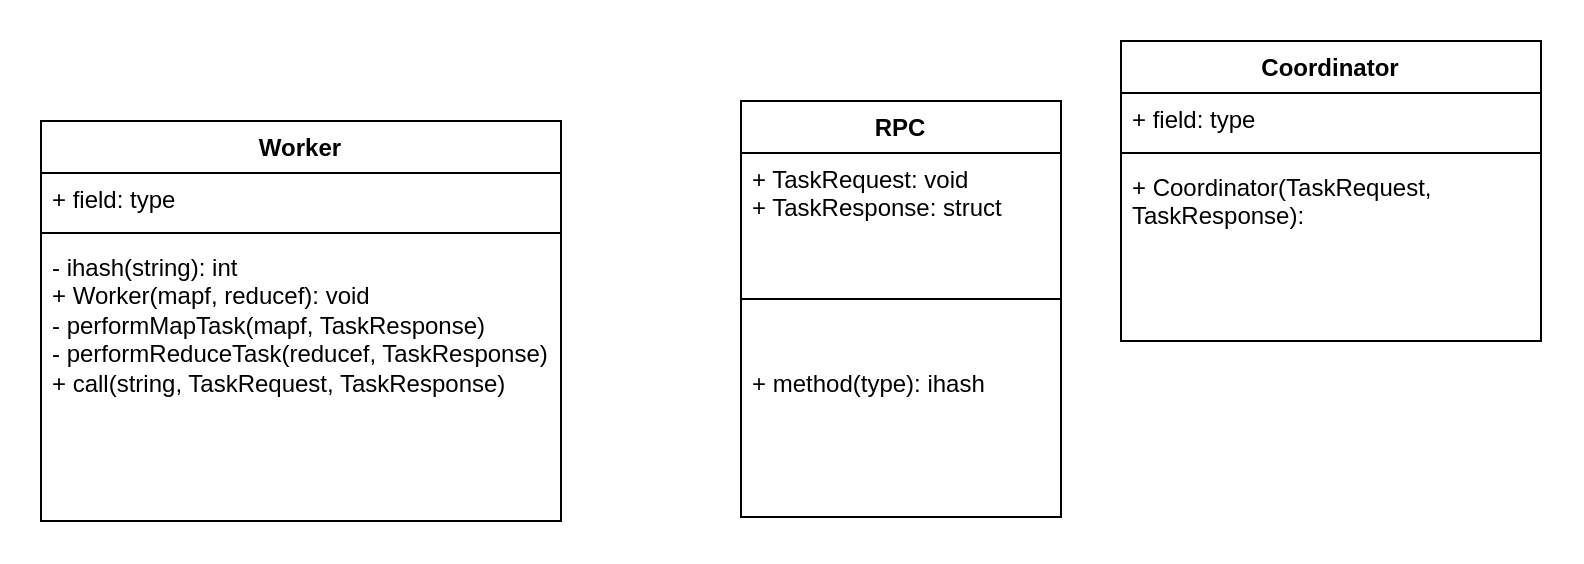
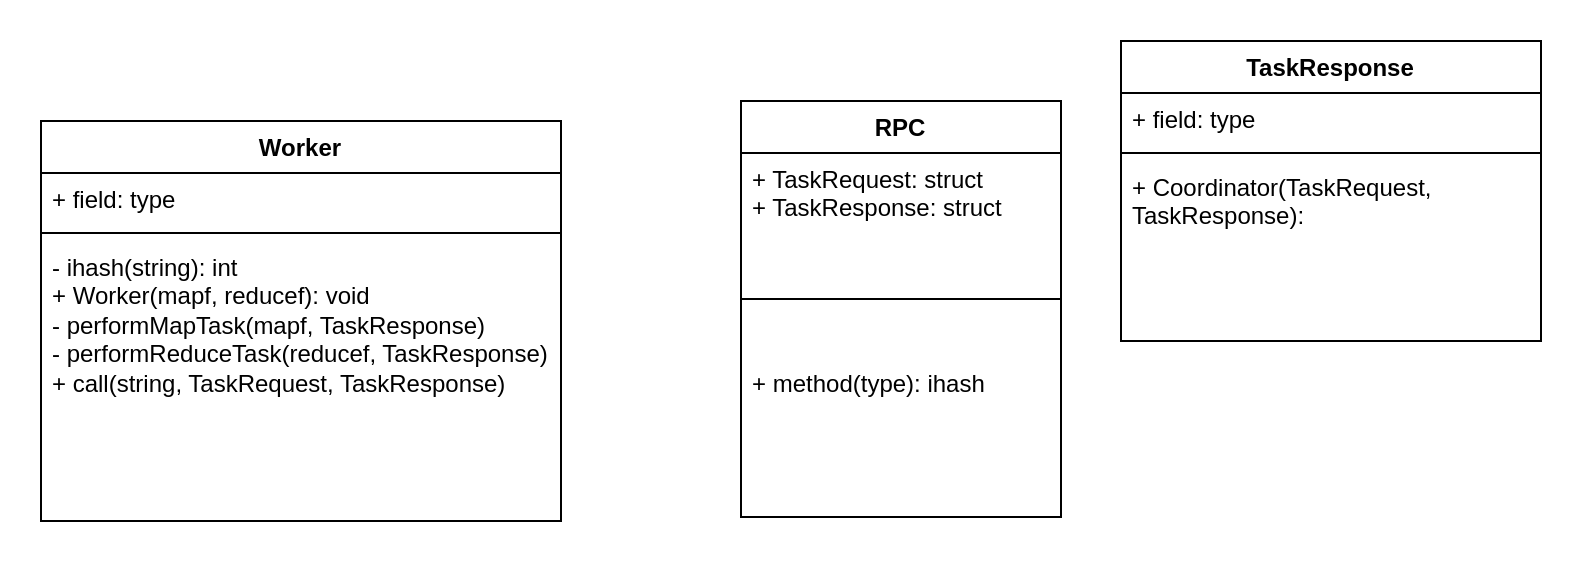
node "Coordinator": label "Coordinator" -> "TaskResponse"
node "+ TaskRequest: void + TaskResponse: struct": label "+ TaskRequest: void + TaskResponse: struct" -> "+ TaskRequest: struct + TaskResponse: struct"
